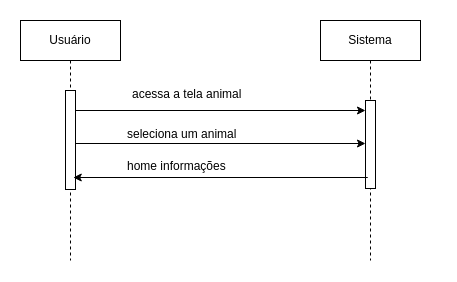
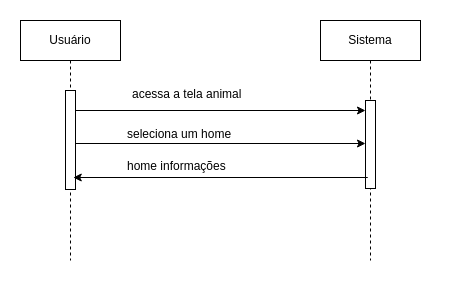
node "seleciona um animal": label "seleciona um animal" -> "seleciona um home"
